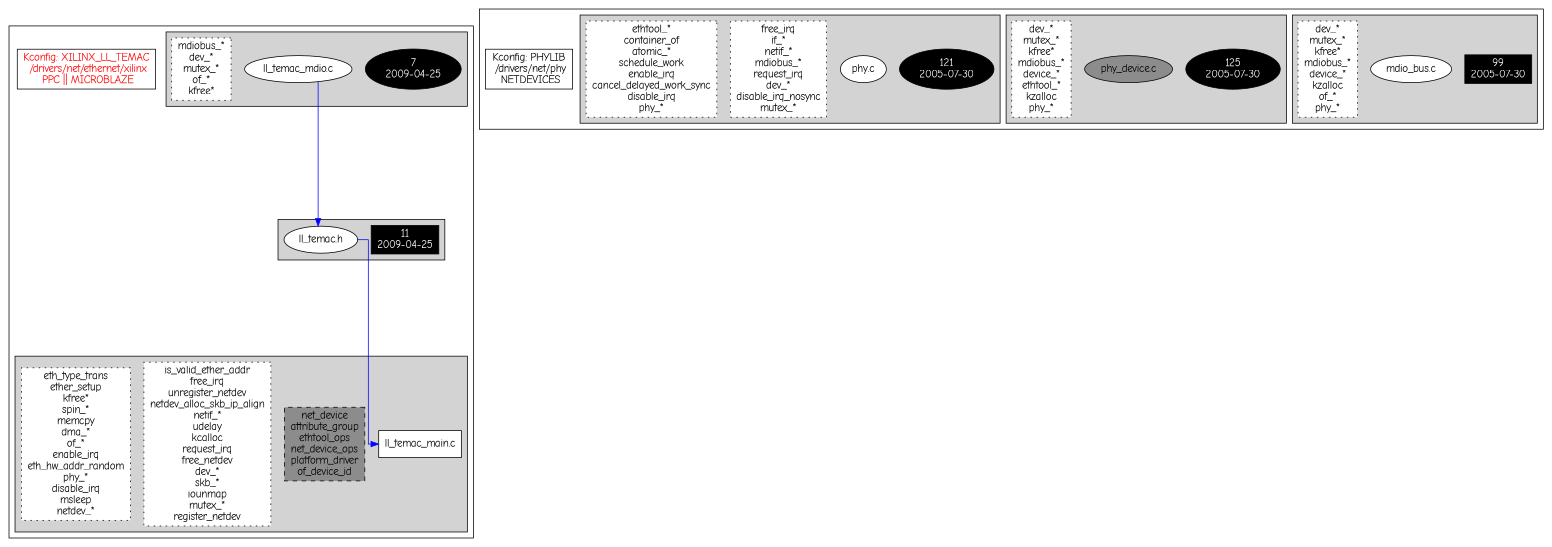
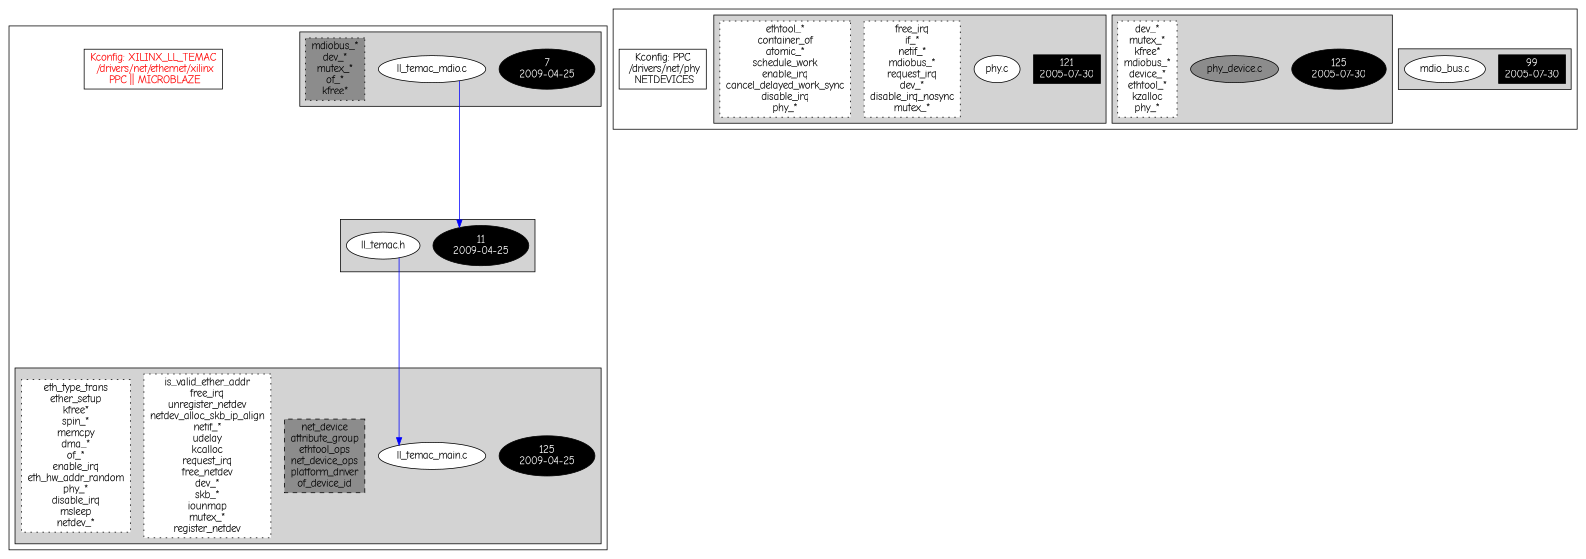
node "mdiobus_* dev_* mutex_* of_* kfree*": fillcolor white -> grey55
node "Kconfig: PHYLIB /drivers/net/phy NETDEVICES": label "Kconfig: PHYLIB /drivers/net/phy NETDEVICES" -> "Kconfig: PPC /drivers/net/phy NETDEVICES"
node "121 2005-07-30": shape ellipse -> box
node "dev_* mutex_* kfree* mdiobus_* device_* kzalloc of_* phy_*": removed
edge "ll_temac_mdio.c" -> "ll_temac.h": now "ll_temac_mdio.c" -> "11 2009-04-25"
node "11 2009-04-25": shape box -> ellipse
node "ll_temac_main.c": shape box -> ellipse
node "125 2009-04-25": added
